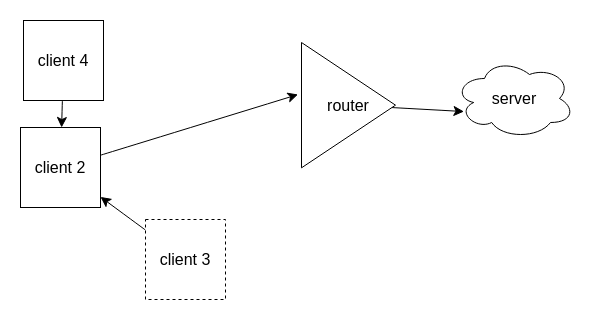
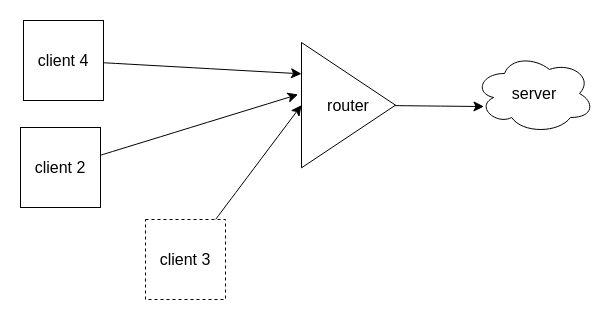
node "server": moved (515, 99) -> (535, 94)
edge "client 4" -> "client 2": now "client 4" -> "router"
edge "client 3" -> "client 2": now "client 3" -> "router"
